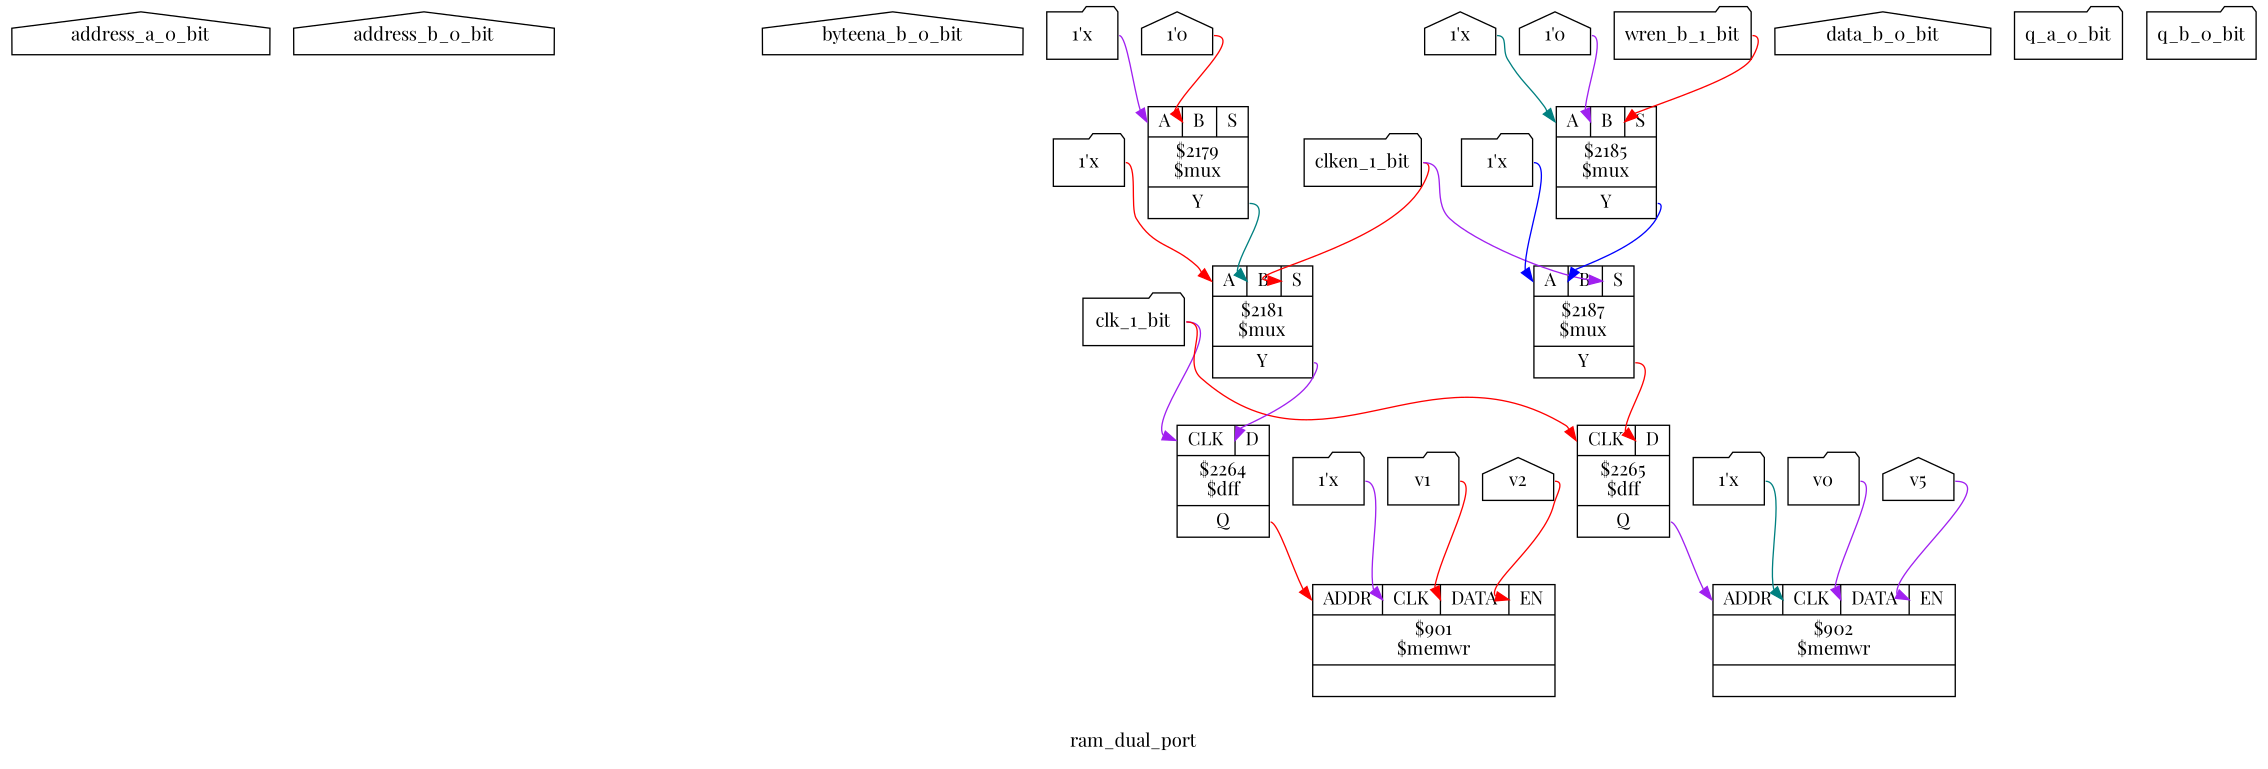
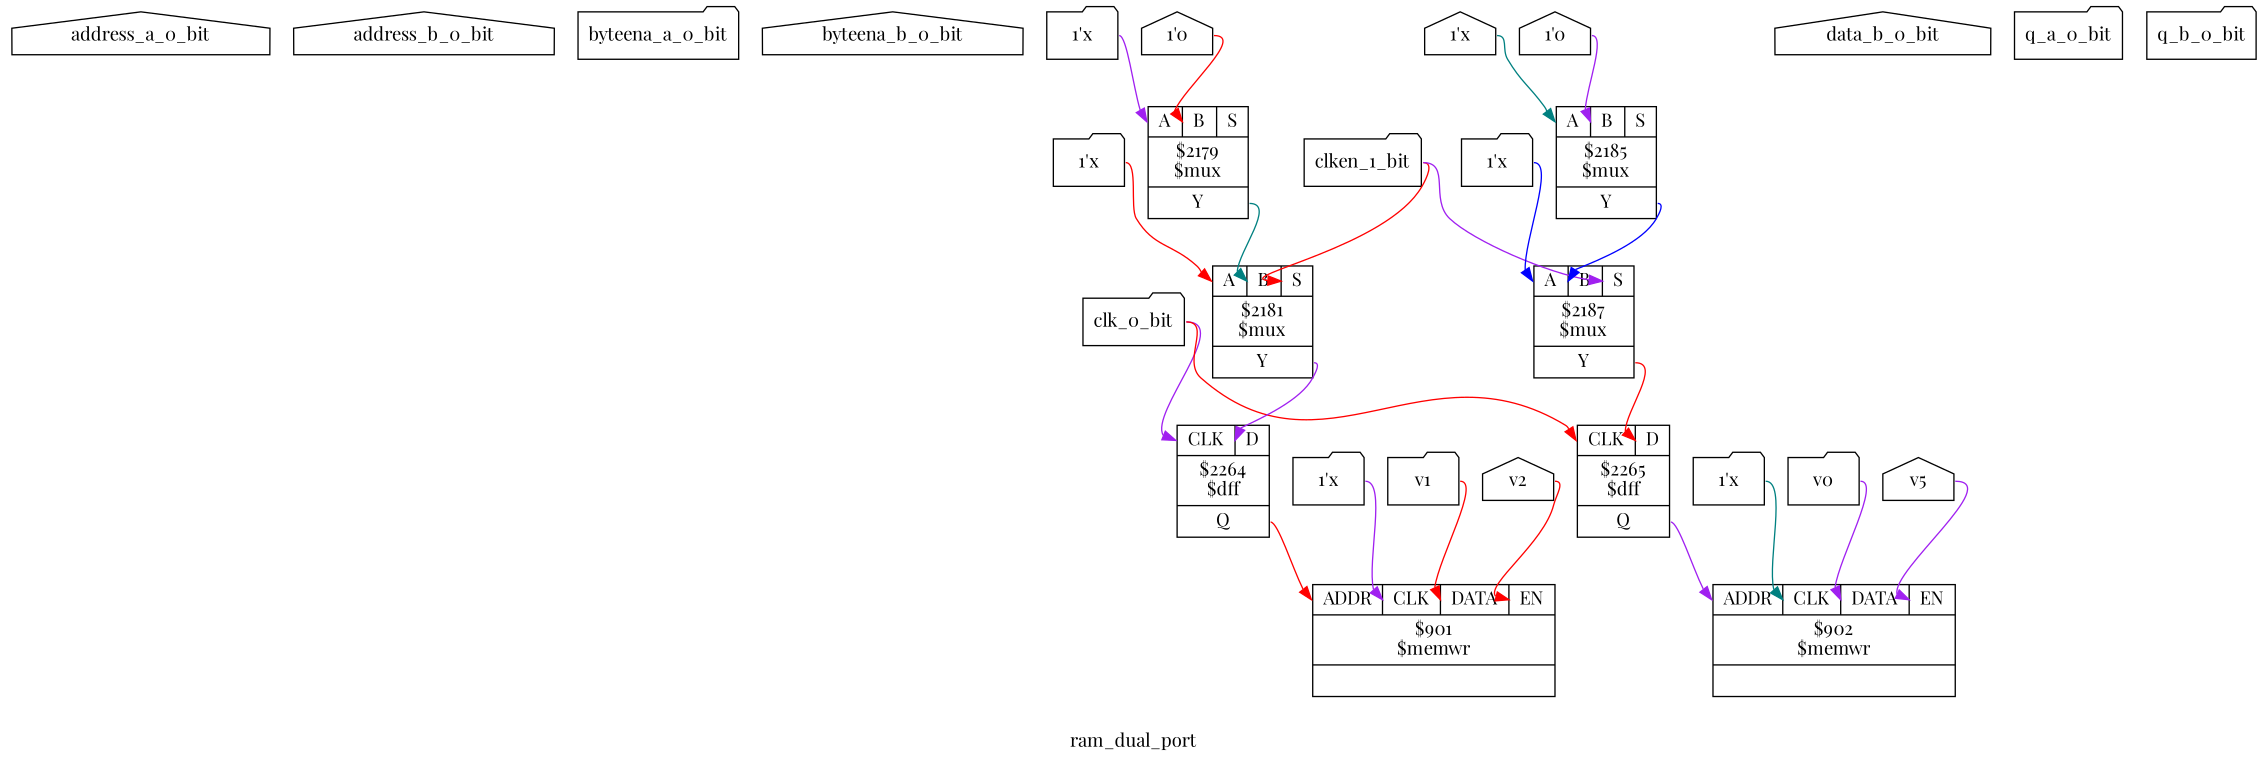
node "byteena_a_0_bit": added
node "wren_b_1_bit": removed
node "clk_1_bit": label "clk_1_bit" -> "clk_0_bit"
